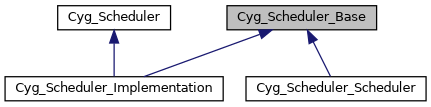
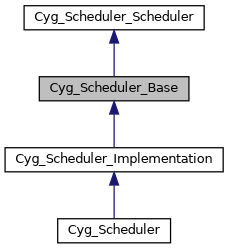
edge "Cyg_Scheduler_Scheduler" -> "Cyg_Scheduler_Base": reversed
edge "Cyg_Scheduler_Implementation" -> "Cyg_Scheduler": reversed
